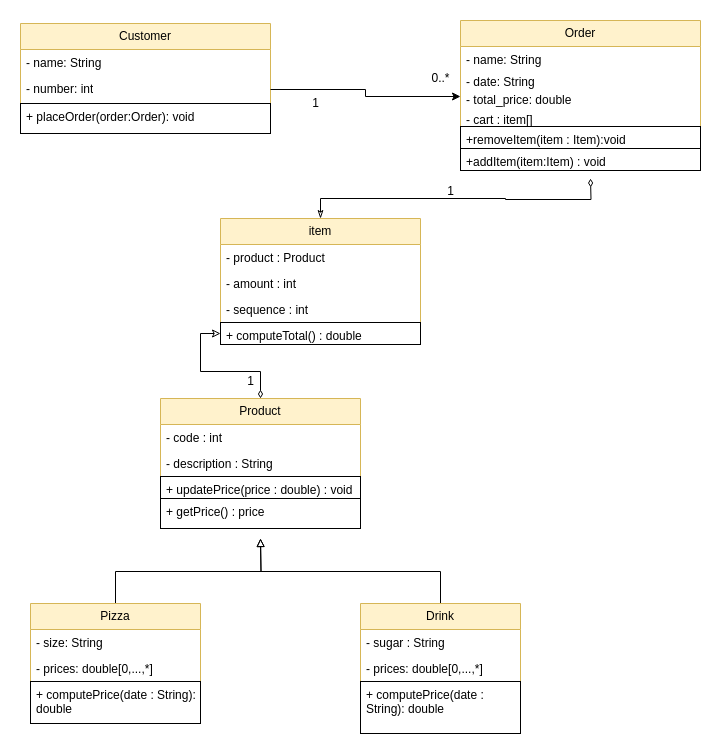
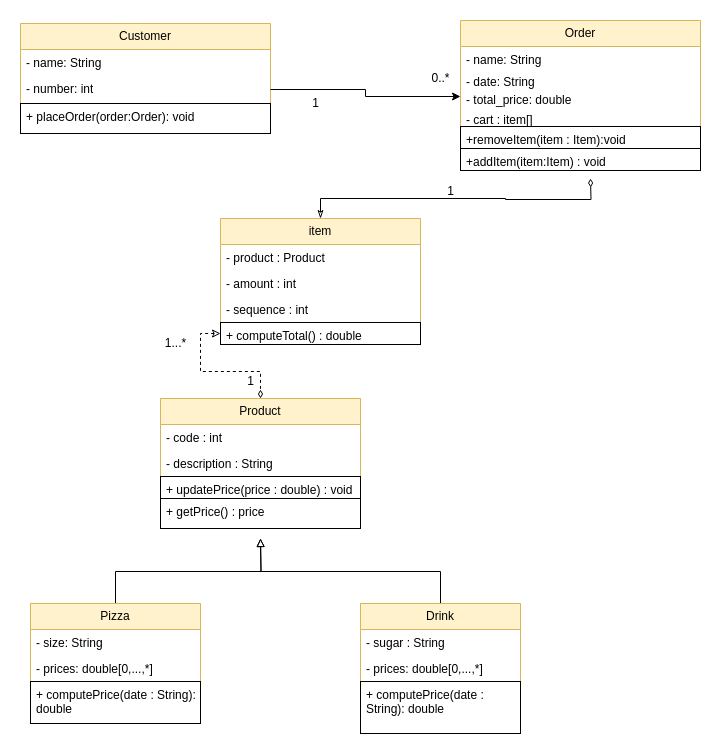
node "1...*": added
edge "+ computeTotal() : double" -- "Product": style solid -> dashed
